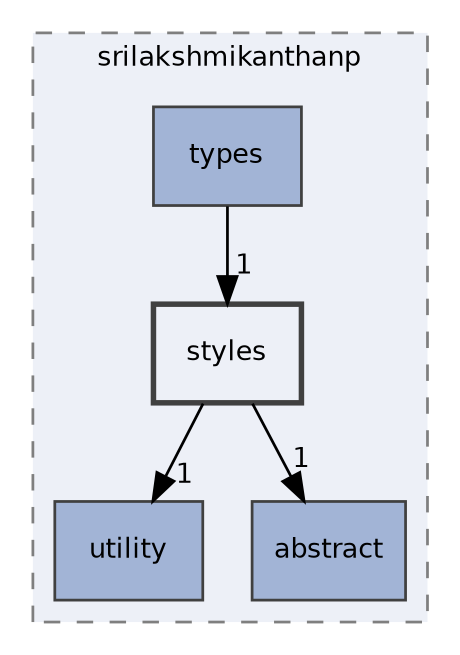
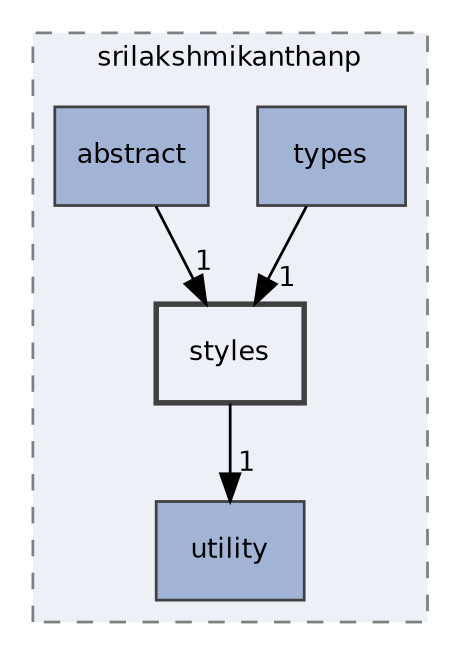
edge "styles" -> "abstract": reversed
